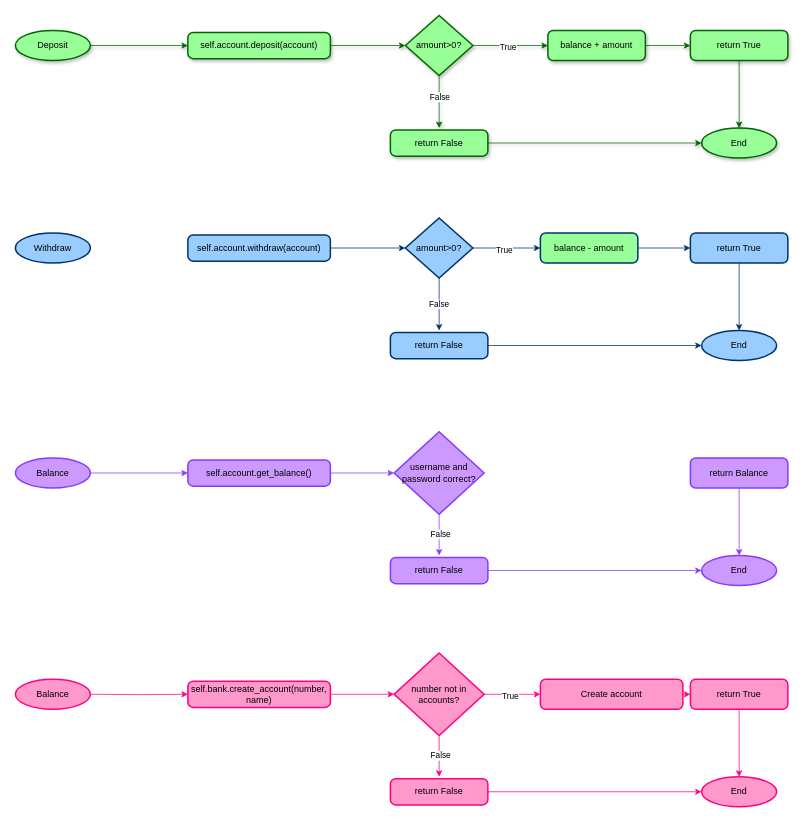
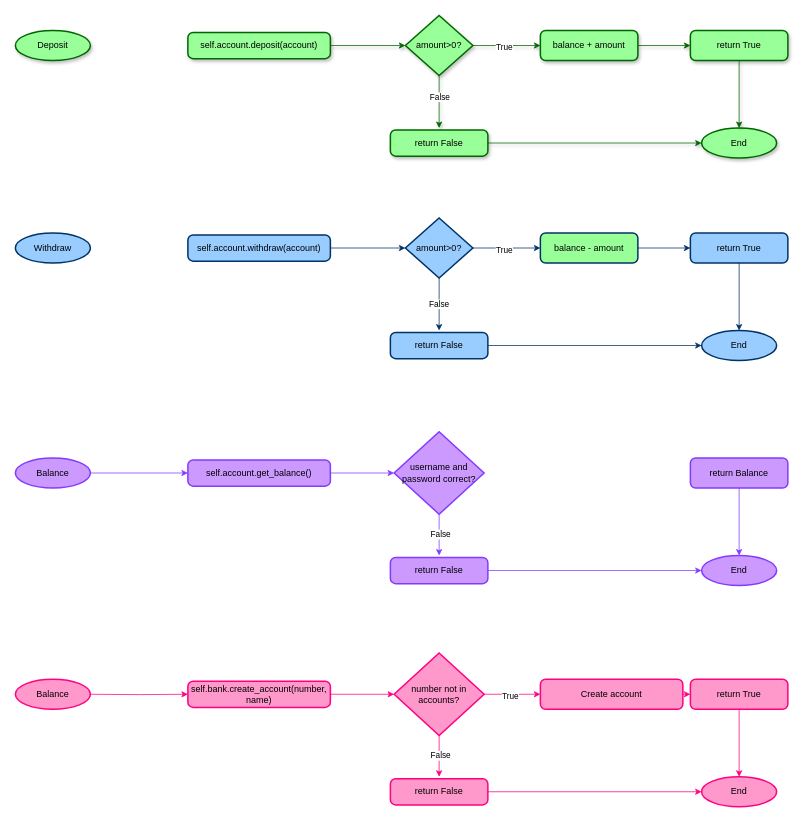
edge "Deposit" -> "self.account.deposit(account)": removed
node "balance + amount": moved (597, 45) -> (589, 45)
